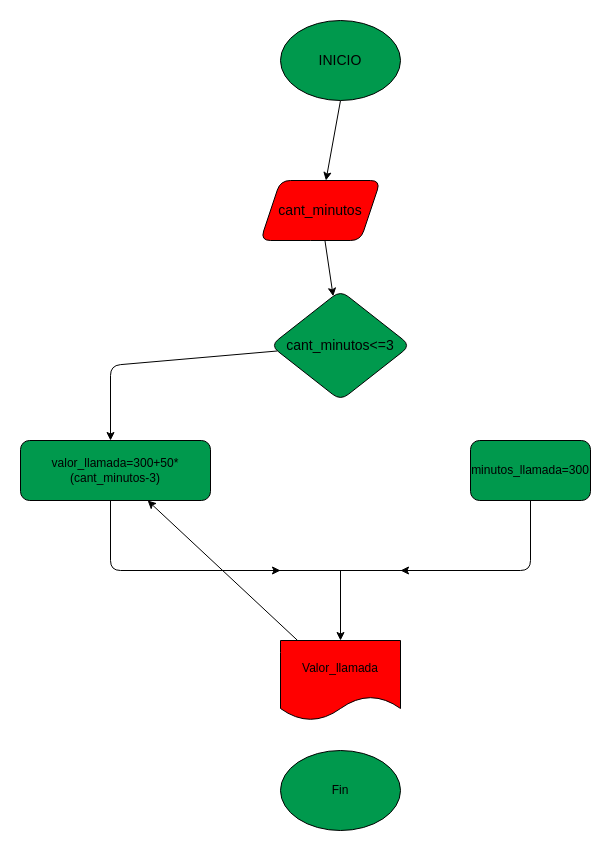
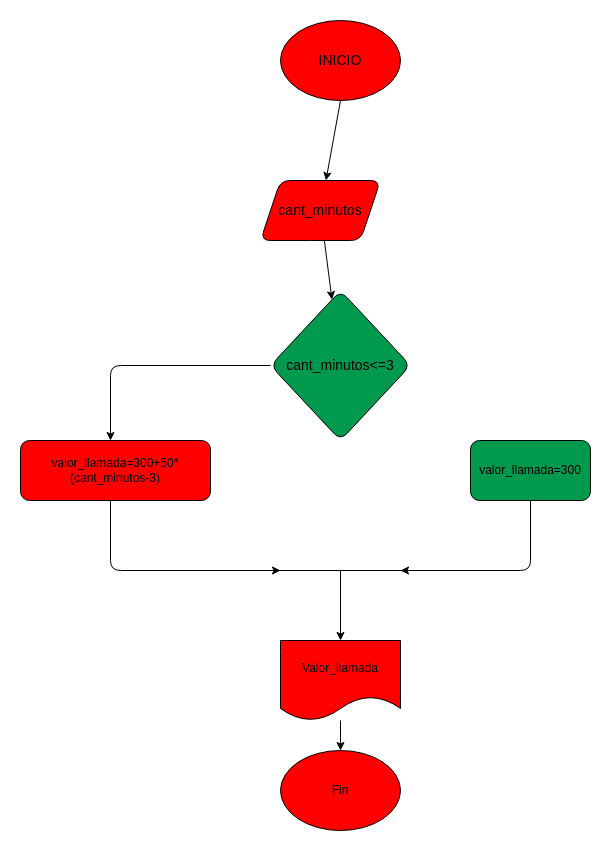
node "INICIO": fillcolor #00994d -> #ff0000
node "cant_minutos<=3": size 140x110 -> 140x150
node "valor_llamada=300+50*(cant_minutos-3)": fillcolor #00994d -> #ff0000
node "minutos_llamada=300": label "minutos_llamada=300" -> "valor_llamada=300"
edge "Valor_llamada" -> "valor_llamada=300+50*(cant_minutos-3)": now "Valor_llamada" -> "Fin"
node "Fin": fillcolor #00994d -> #ff0000
